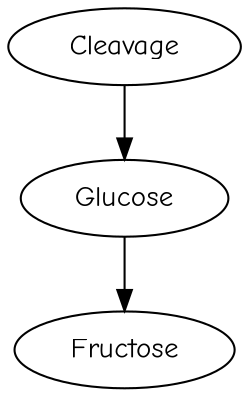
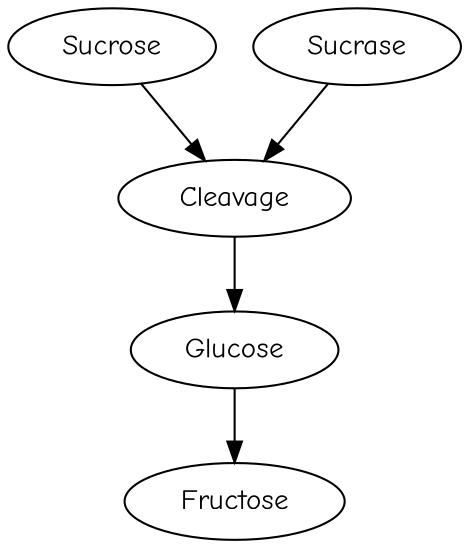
node "Sucrose": added
node "Sucrase": added
